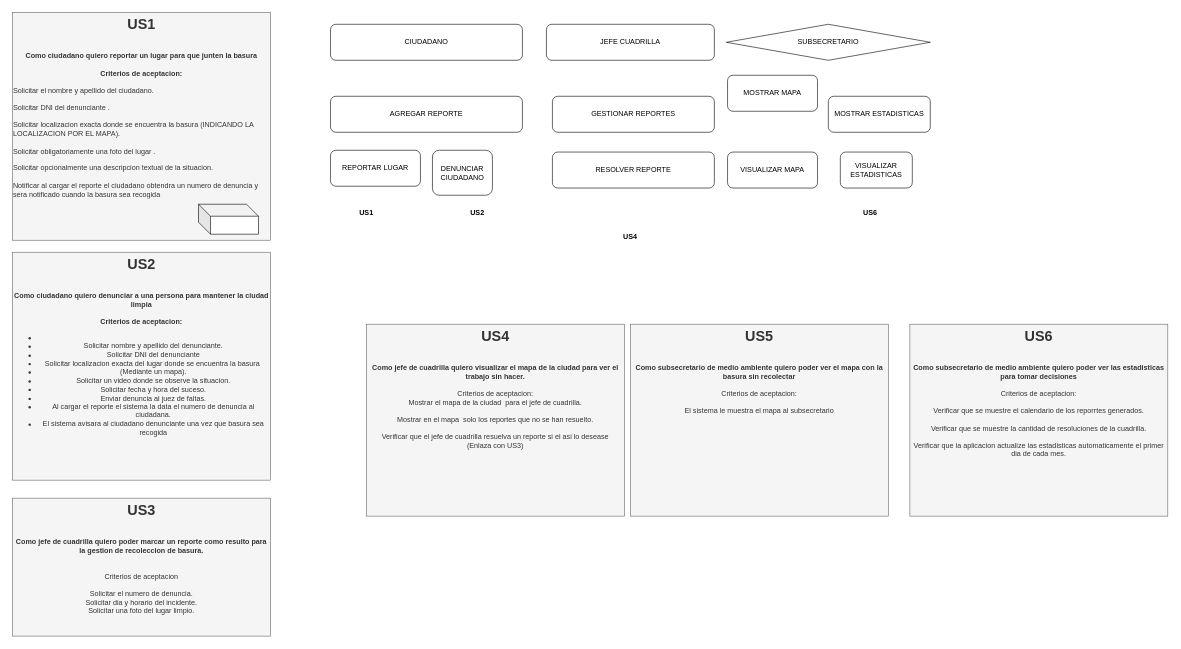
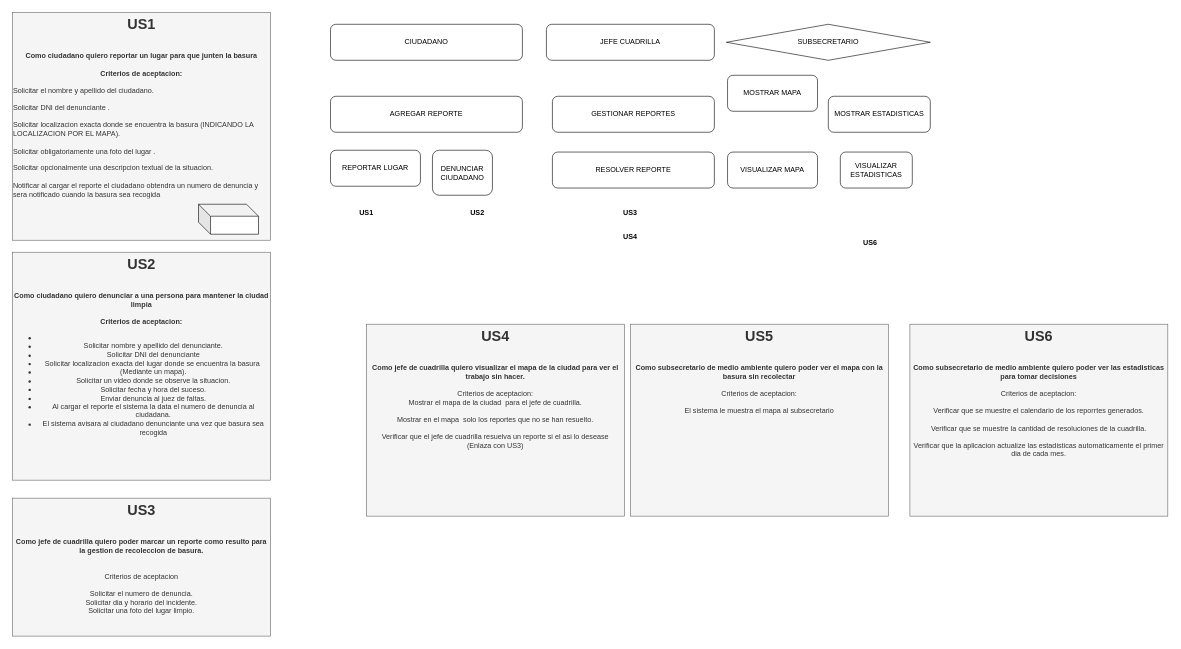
node "US3": added
node "US6": moved (870, 213) -> (870, 243)
